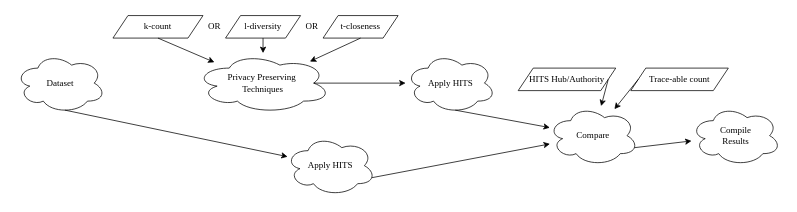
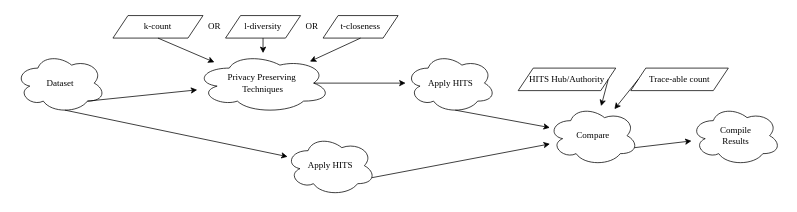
edge "Dataset" -> "Privacy Preserving Techniques": added
